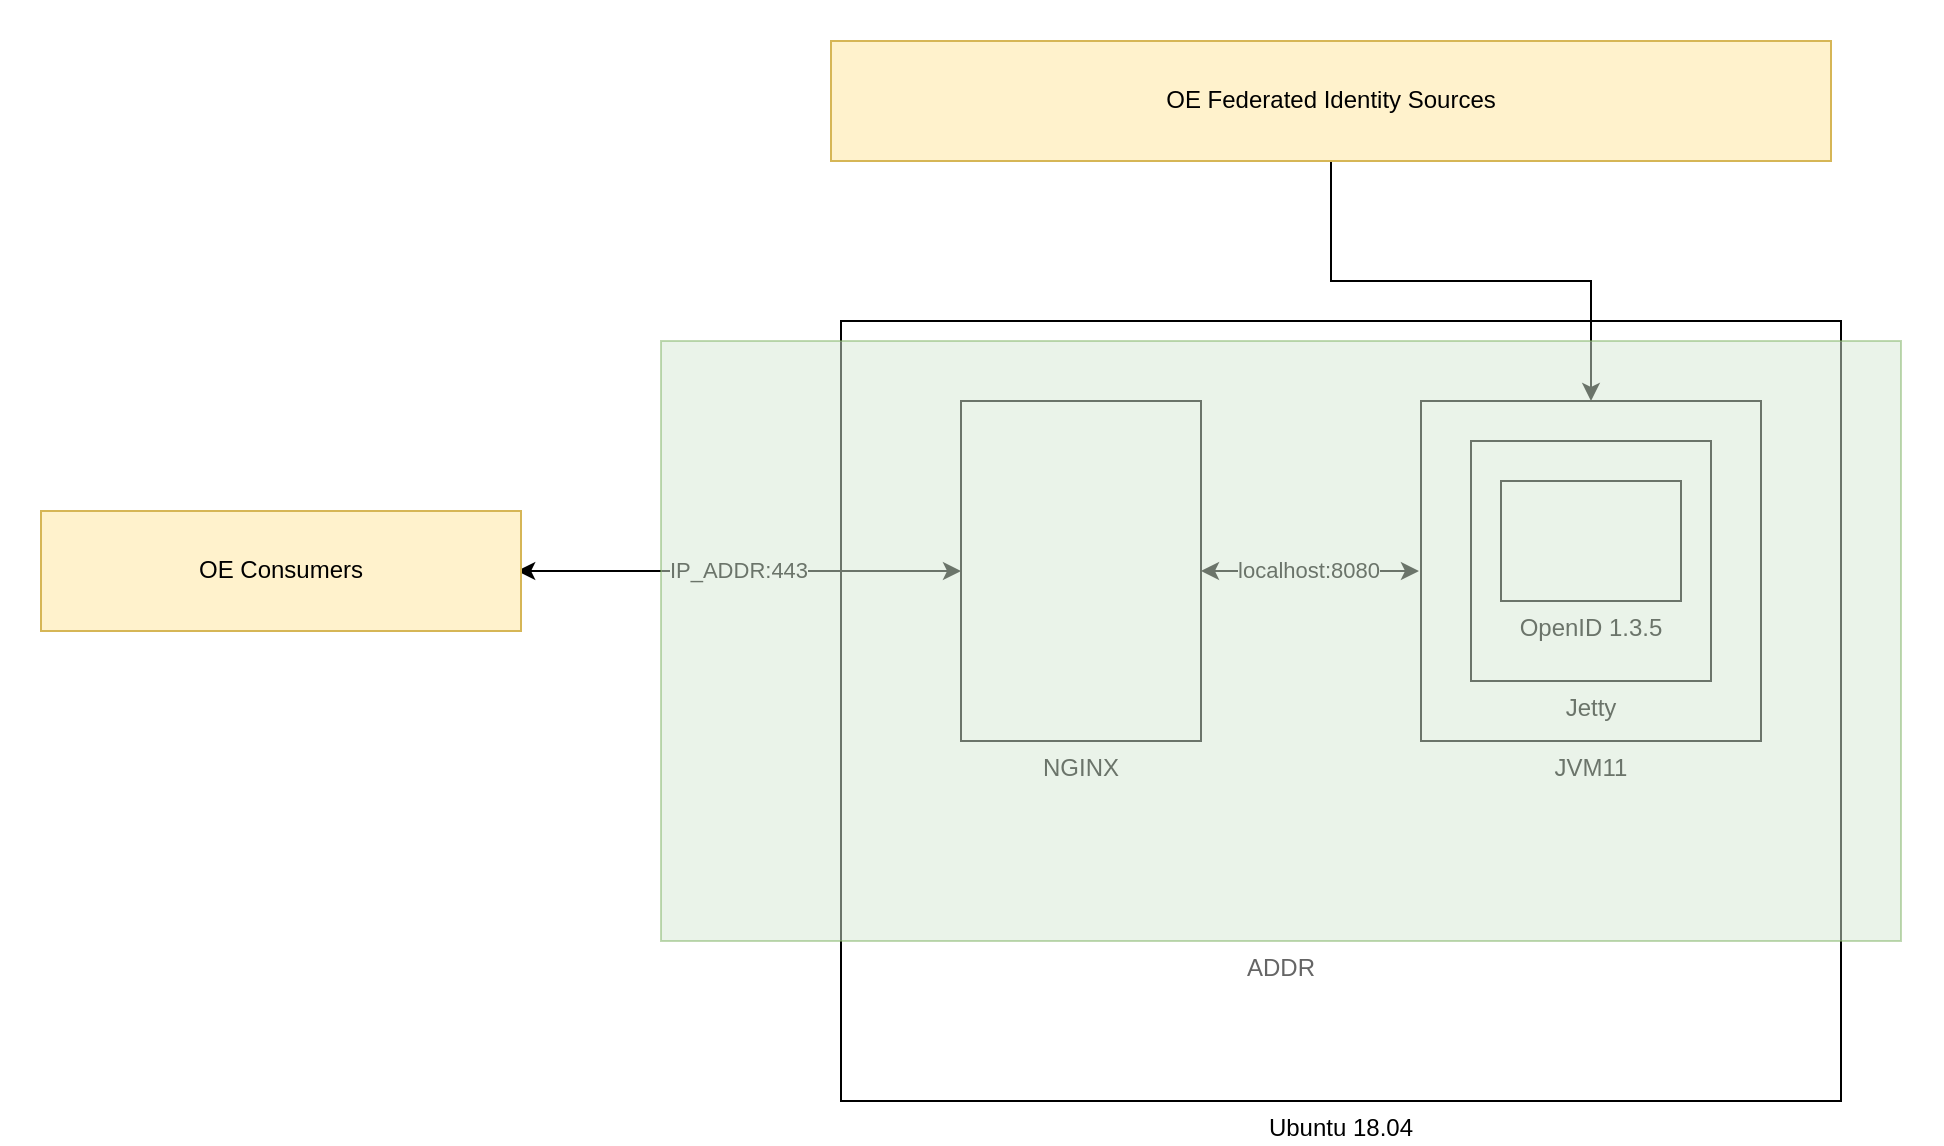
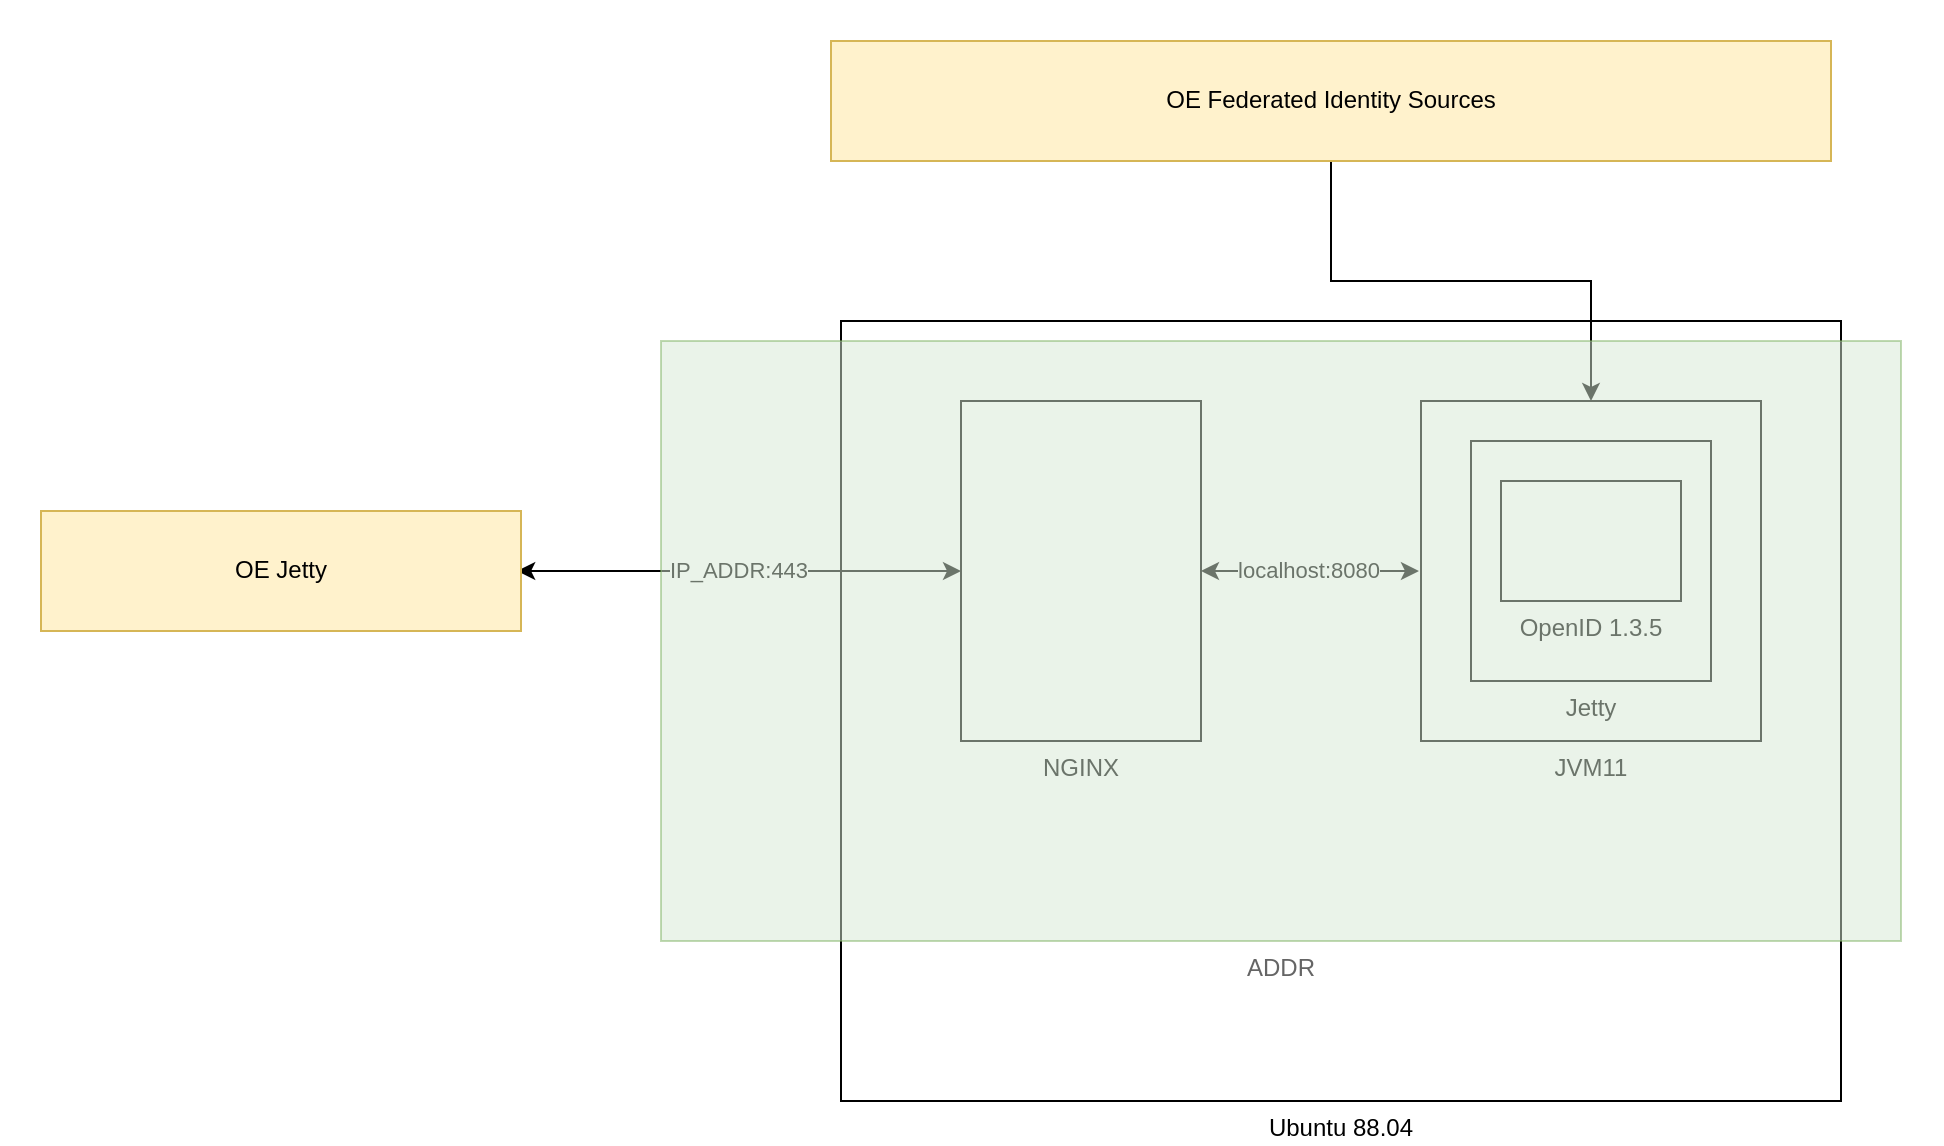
node "OE Consumers": label "OE Consumers" -> "OE Jetty"
node "Ubuntu 18.04": label "Ubuntu 18.04" -> "Ubuntu 88.04"
